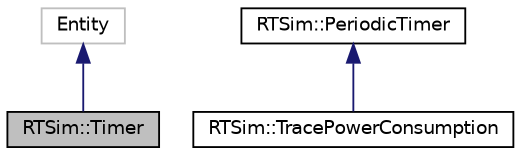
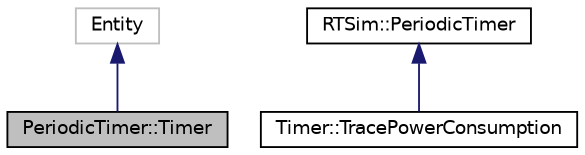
node "RTSim::Timer": label "RTSim::Timer" -> "PeriodicTimer::Timer"
node "RTSim::TracePowerConsumption": label "RTSim::TracePowerConsumption" -> "Timer::TracePowerConsumption"
